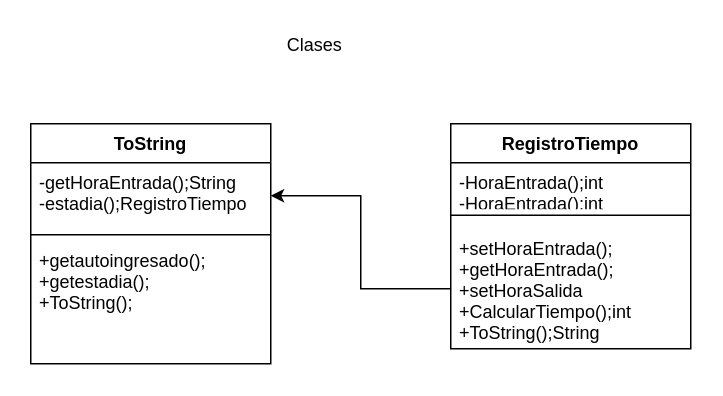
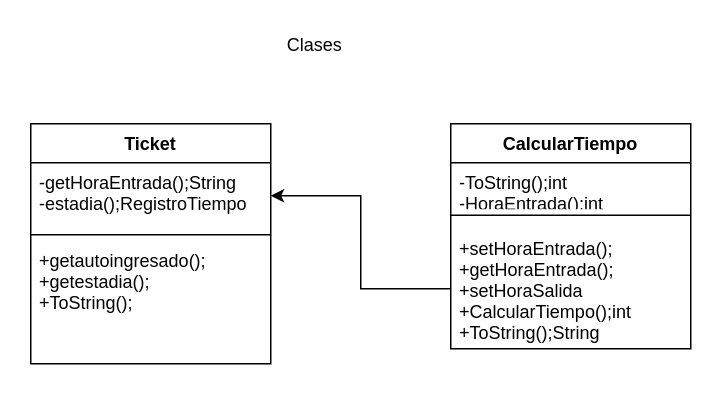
node "ToString": label "ToString" -> "Ticket"
node "RegistroTiempo": label "RegistroTiempo" -> "CalcularTiempo"
node "-HoraEntrada();int -HoraEntrada();int": label "-HoraEntrada();int -HoraEntrada();int" -> "-ToString();int -HoraEntrada();int"
